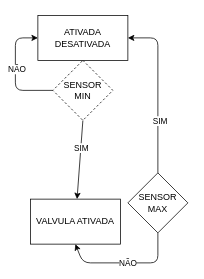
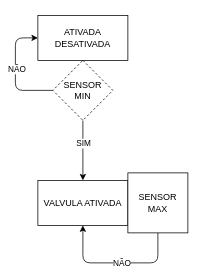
edge "SENSOR MAX" -> "ATIVADA DESATIVADA": removed, label "SIM"
node "SENSOR MAX": shape diamond -> rectangle
node "VALVULA ATIVADA": moved (75, 222) -> (83, 203)
